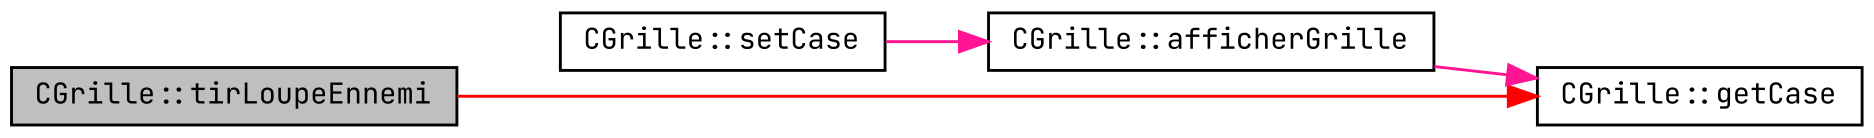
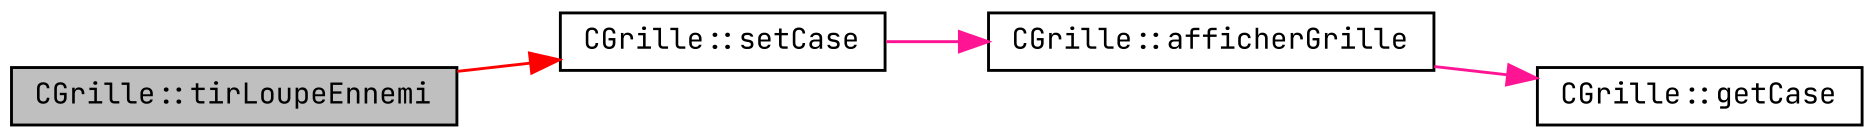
edge "CGrille::tirLoupeEnnemi" -> "CGrille::getCase": now "CGrille::tirLoupeEnnemi" -> "CGrille::setCase"
